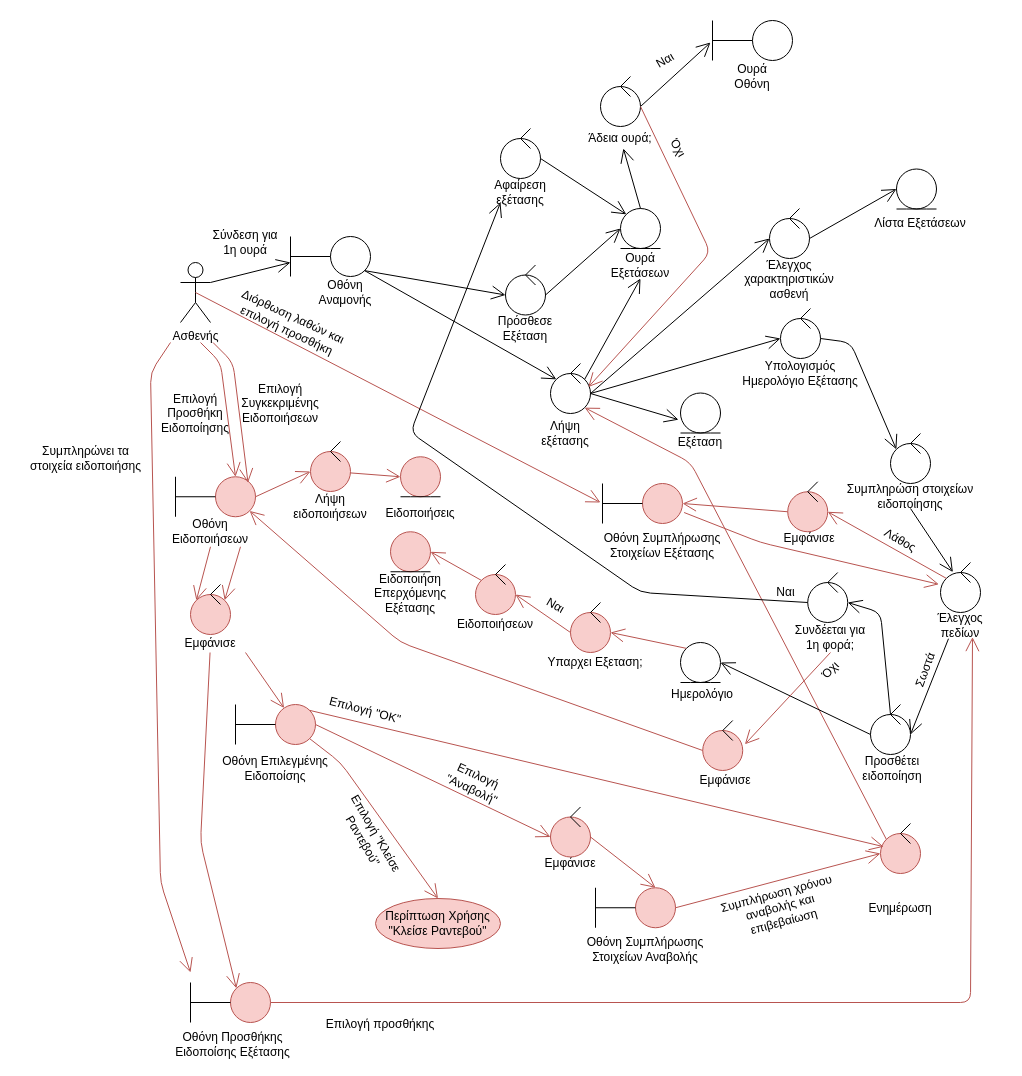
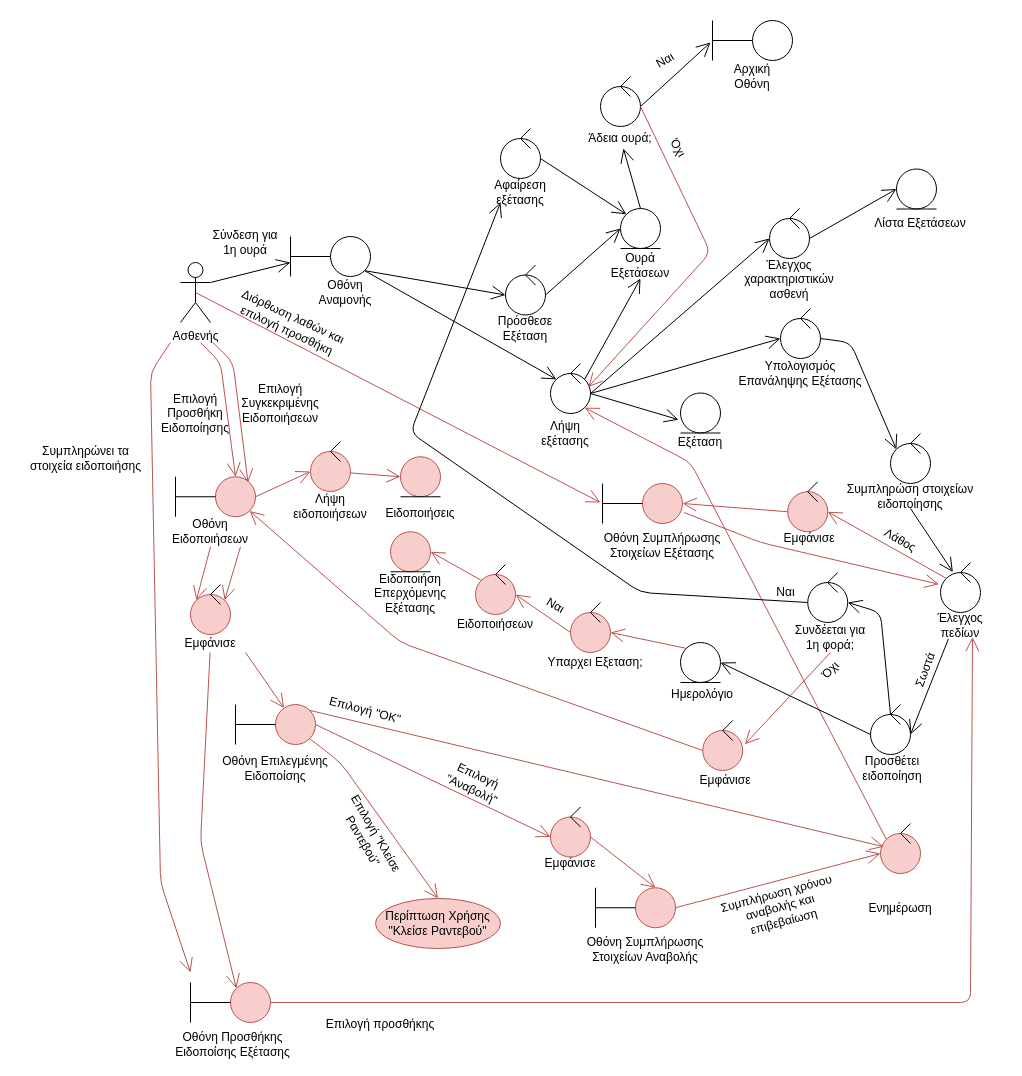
node "Ουρά Οθόνη": label "Ουρά Οθόνη" -> "Αρχική Οθόνη"
node "Υπολογισμός Ημερολόγιο Εξέτασης": label "Υπολογισμός Ημερολόγιο Εξέτασης" -> "Υπολογισμός Επανάληψης Εξέτασης"
